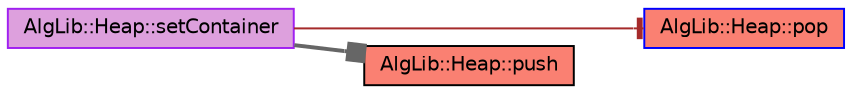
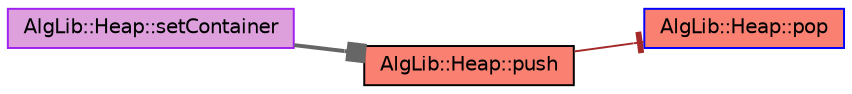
edge "AlgLib::Heap::setContainer" -> "AlgLib::Heap::pop": now "AlgLib::Heap::push" -> "AlgLib::Heap::pop"
